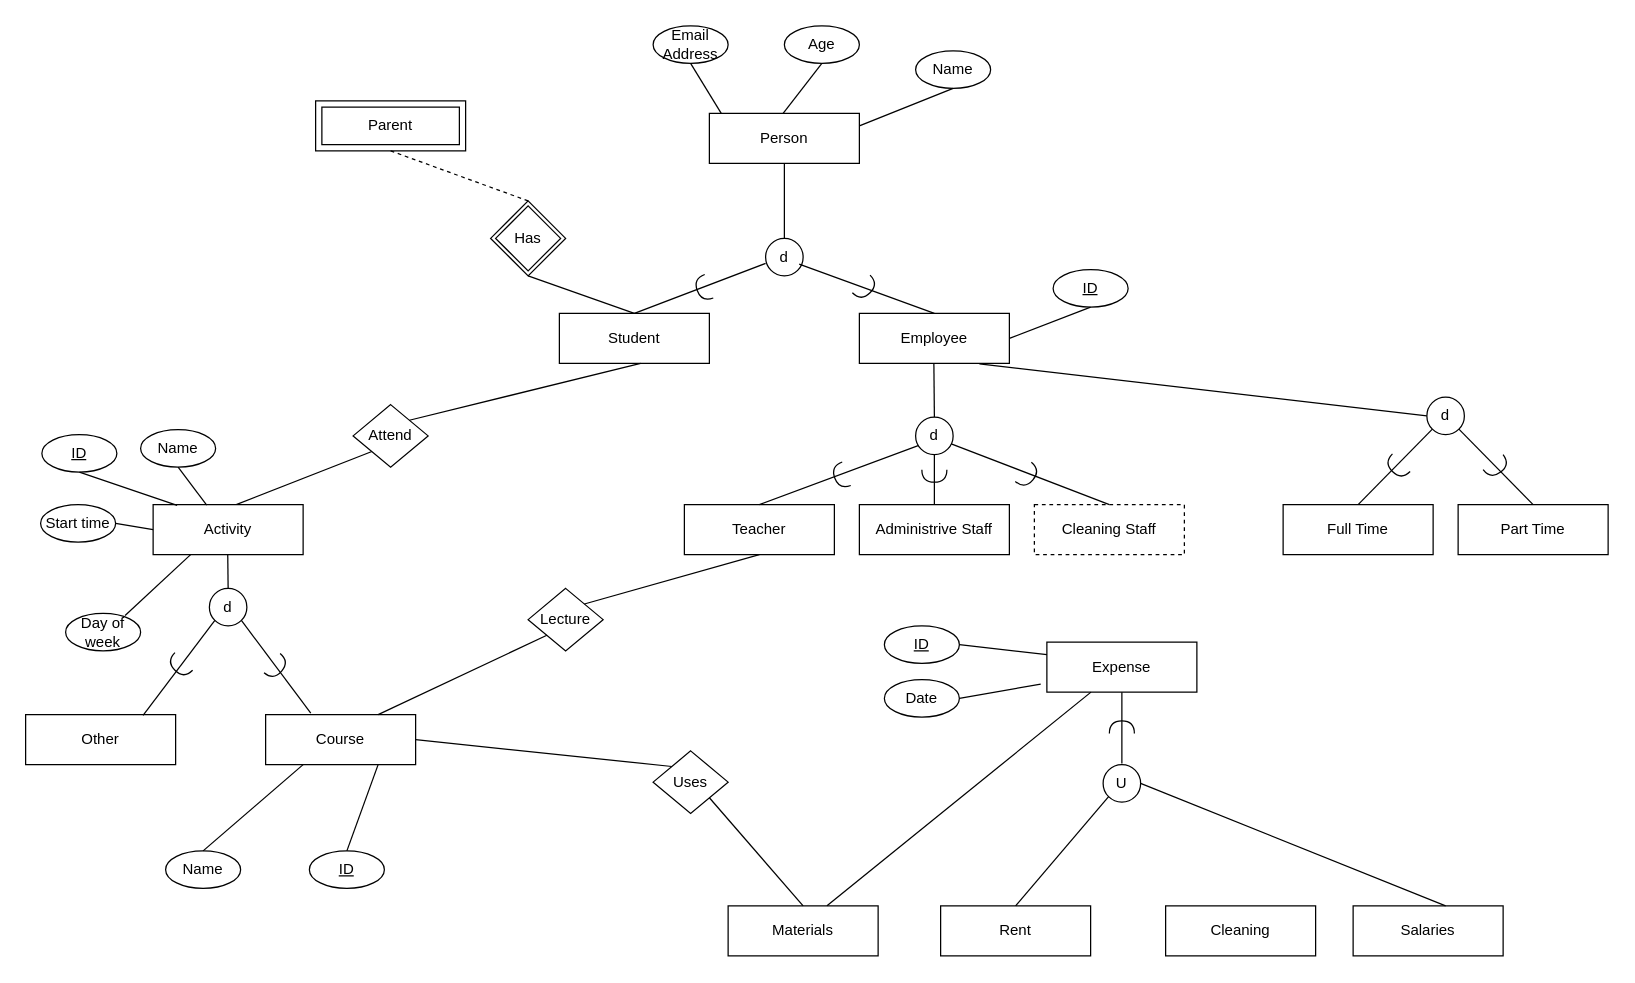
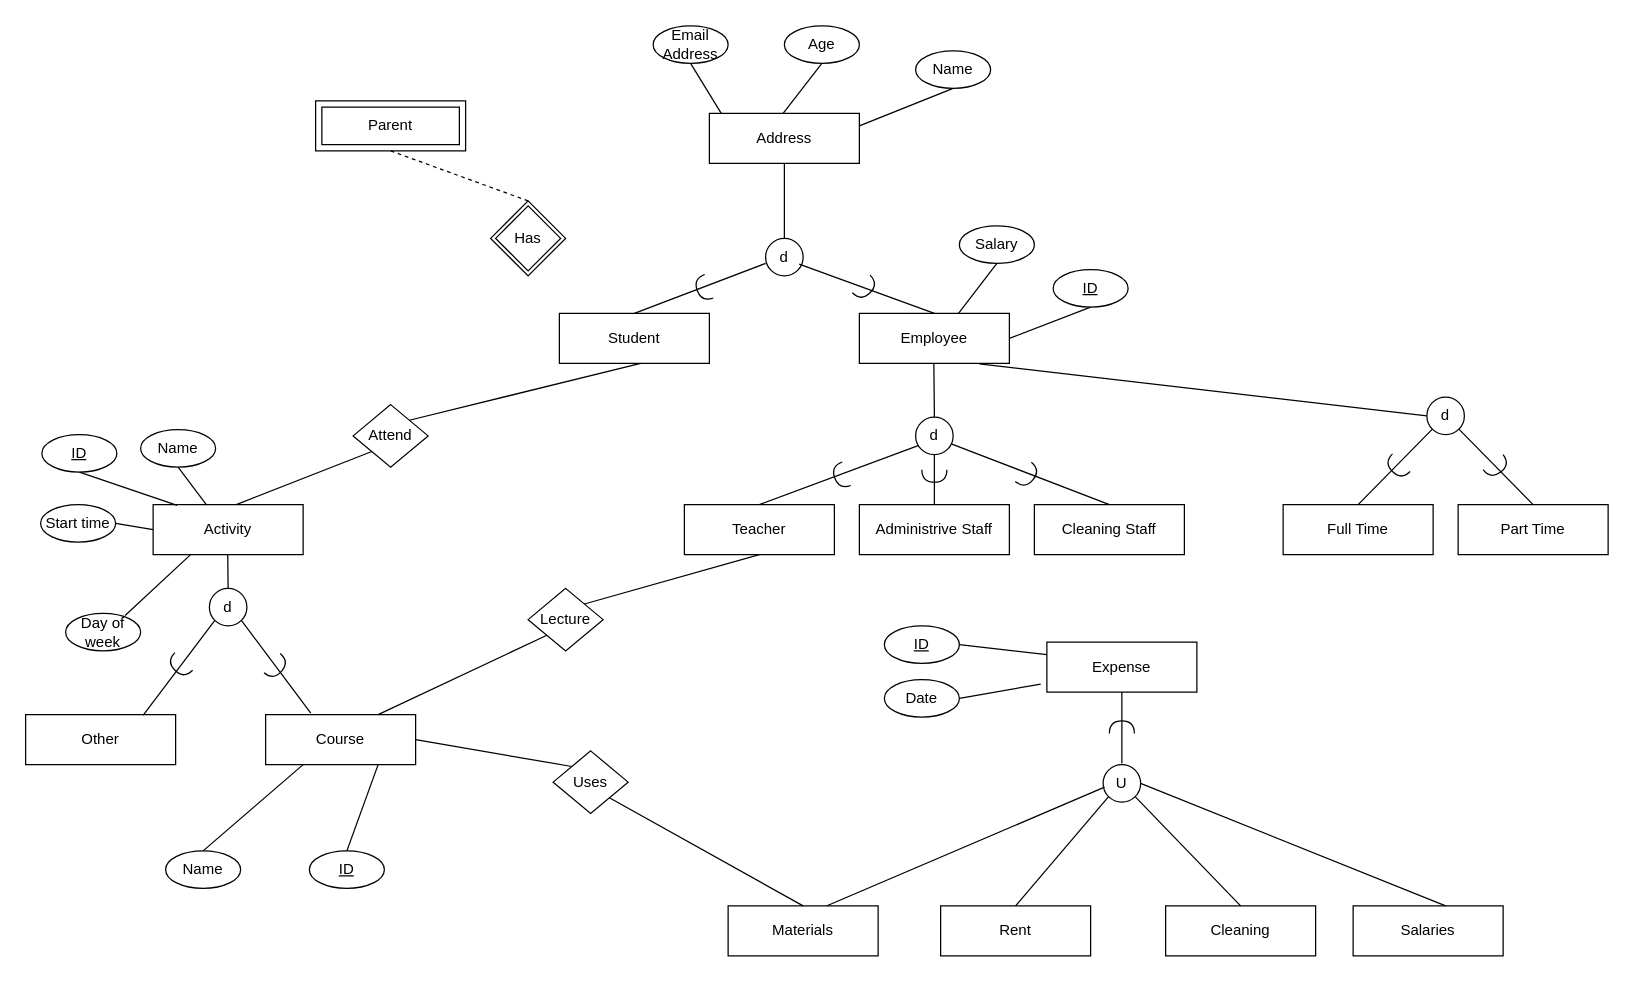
node "Person": label "Person" -> "Address"
node "Salary": added
edge "Salary" -- "Employee": added
edge "Has" -- "Student": removed
node "Cleaning Staff": style dashed -> solid
node "Uses": moved (691, 782) -> (591, 782)
edge "Expense" -- "Materials": now "U" -- "Materials"
edge "U" -- "Cleaning": added
